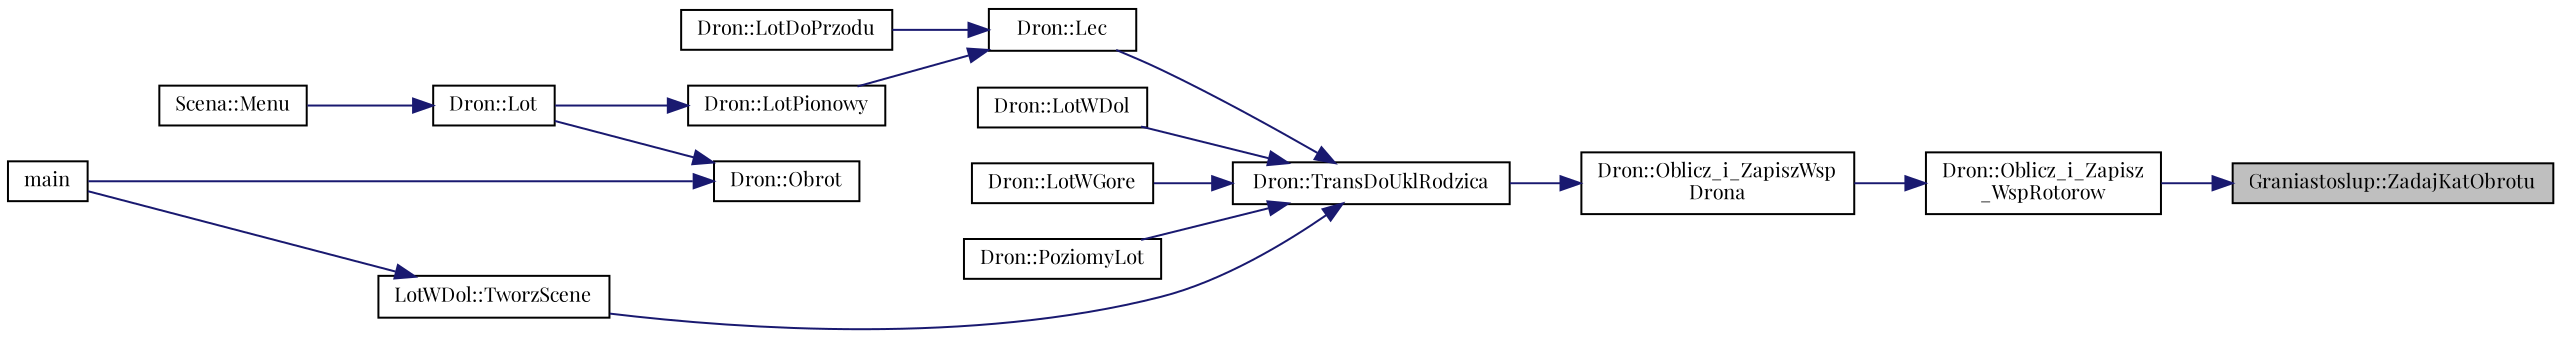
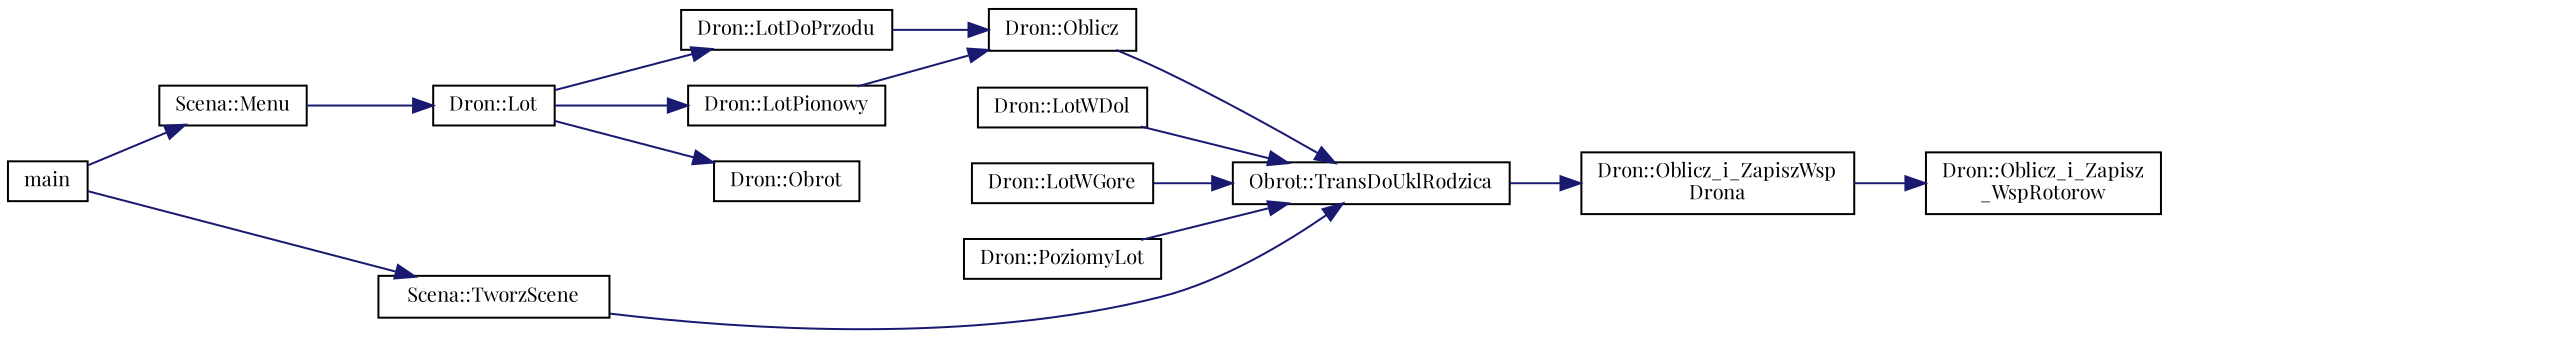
node "Dron::Lec": label "Dron::Lec" -> "Dron::Oblicz"
edge "Dron::Lot" -> "Dron::LotDoPrzodu": added
edge "main" -> "Dron::Obrot": now "main" -> "Scena::Menu"
node "Dron::TransDoUklRodzica": label "Dron::TransDoUklRodzica" -> "Obrot::TransDoUklRodzica"
node "Graniastoslup::ZadajKatObrotu": removed
node "LotWDol::TworzScene": label "LotWDol::TworzScene" -> "Scena::TworzScene"
